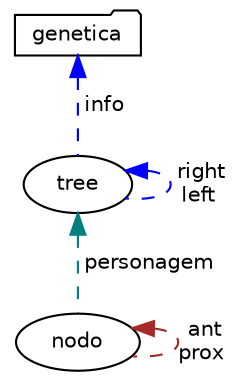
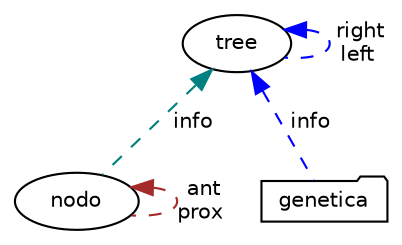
edge "tree" -> "genetica": reversed
edge "nodo" -> "tree": label " personagem" -> " info"
